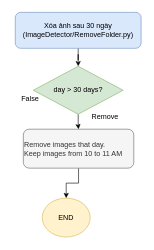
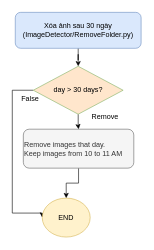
node "day > 30 days?": fillcolor #d5e8d4 -> #ffe6cc
edge "day > 30 days?" -> "END": added
